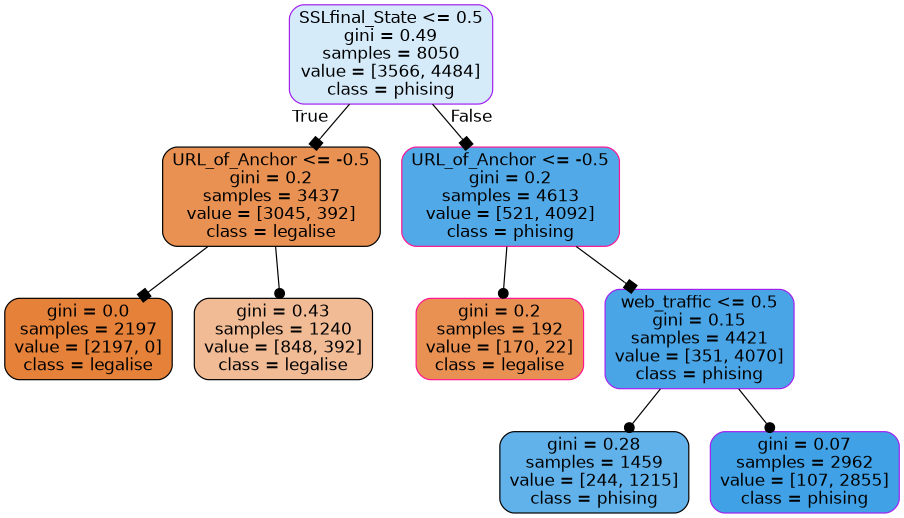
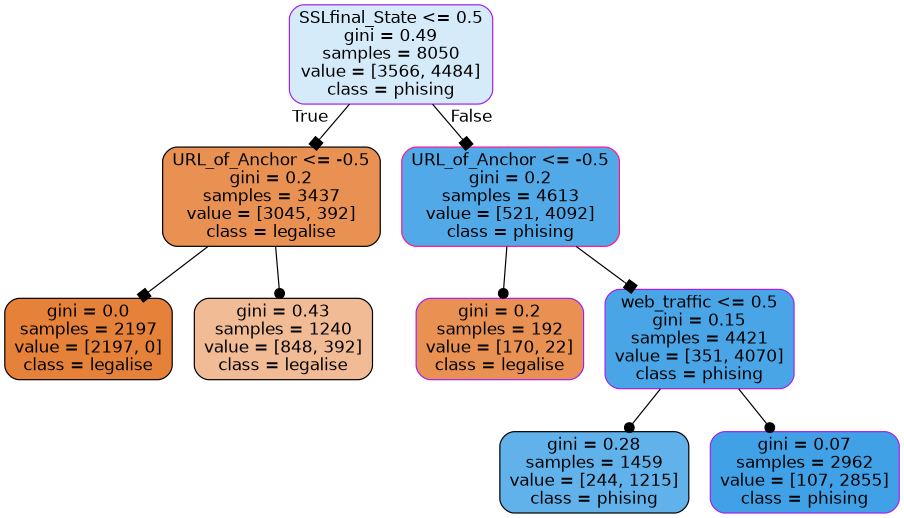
node "gini = 0.2 samples = 192 value = [170, 22] class = legalise": color deeppink -> purple
